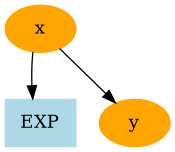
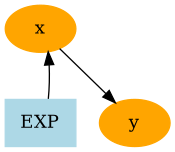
edge "x" -> "EXP": reversed
